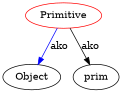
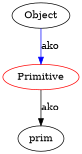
edge "Primitive" -> "Object": reversed
